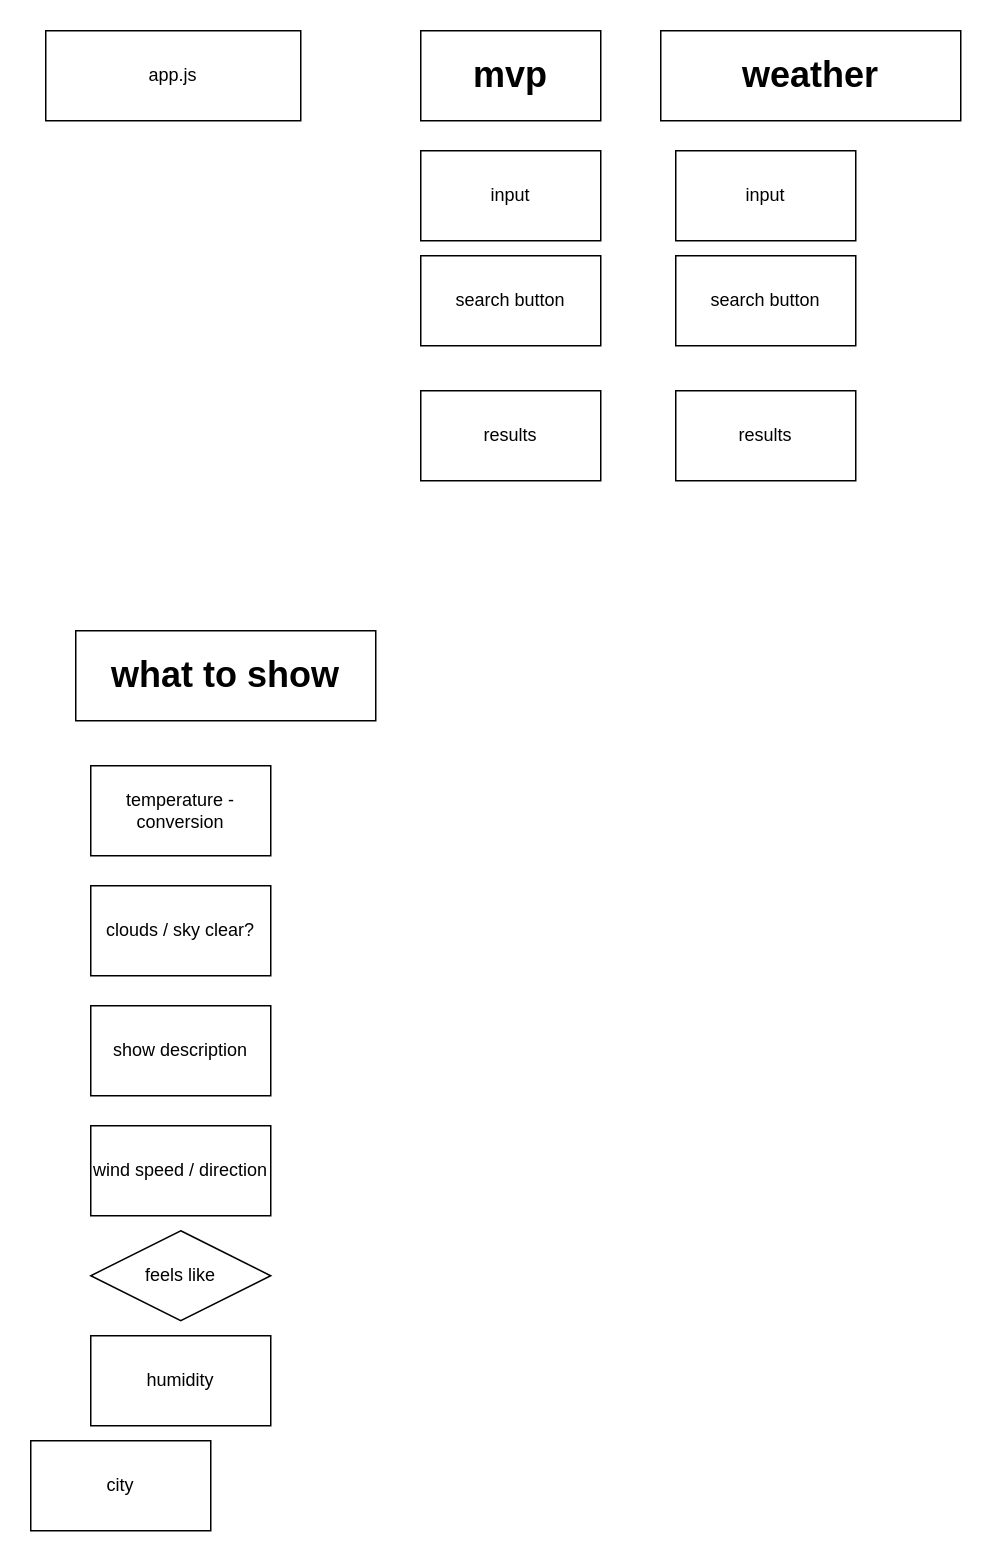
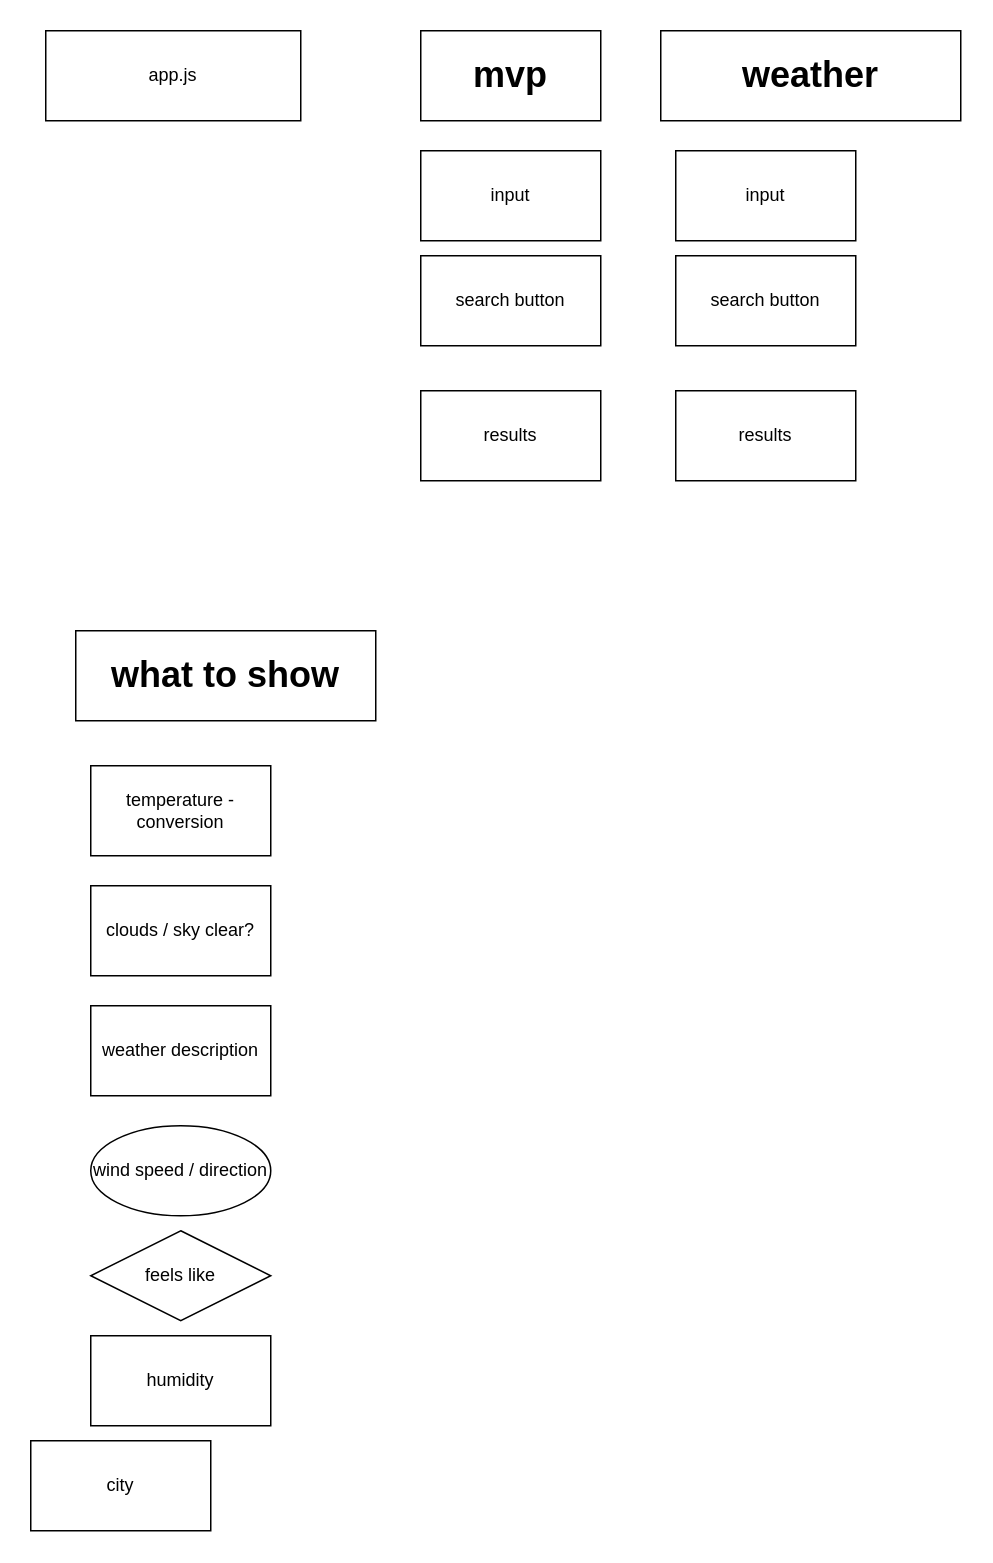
node "show description": label "show description" -> "weather description"
node "wind speed / direction": shape rectangle -> ellipse
